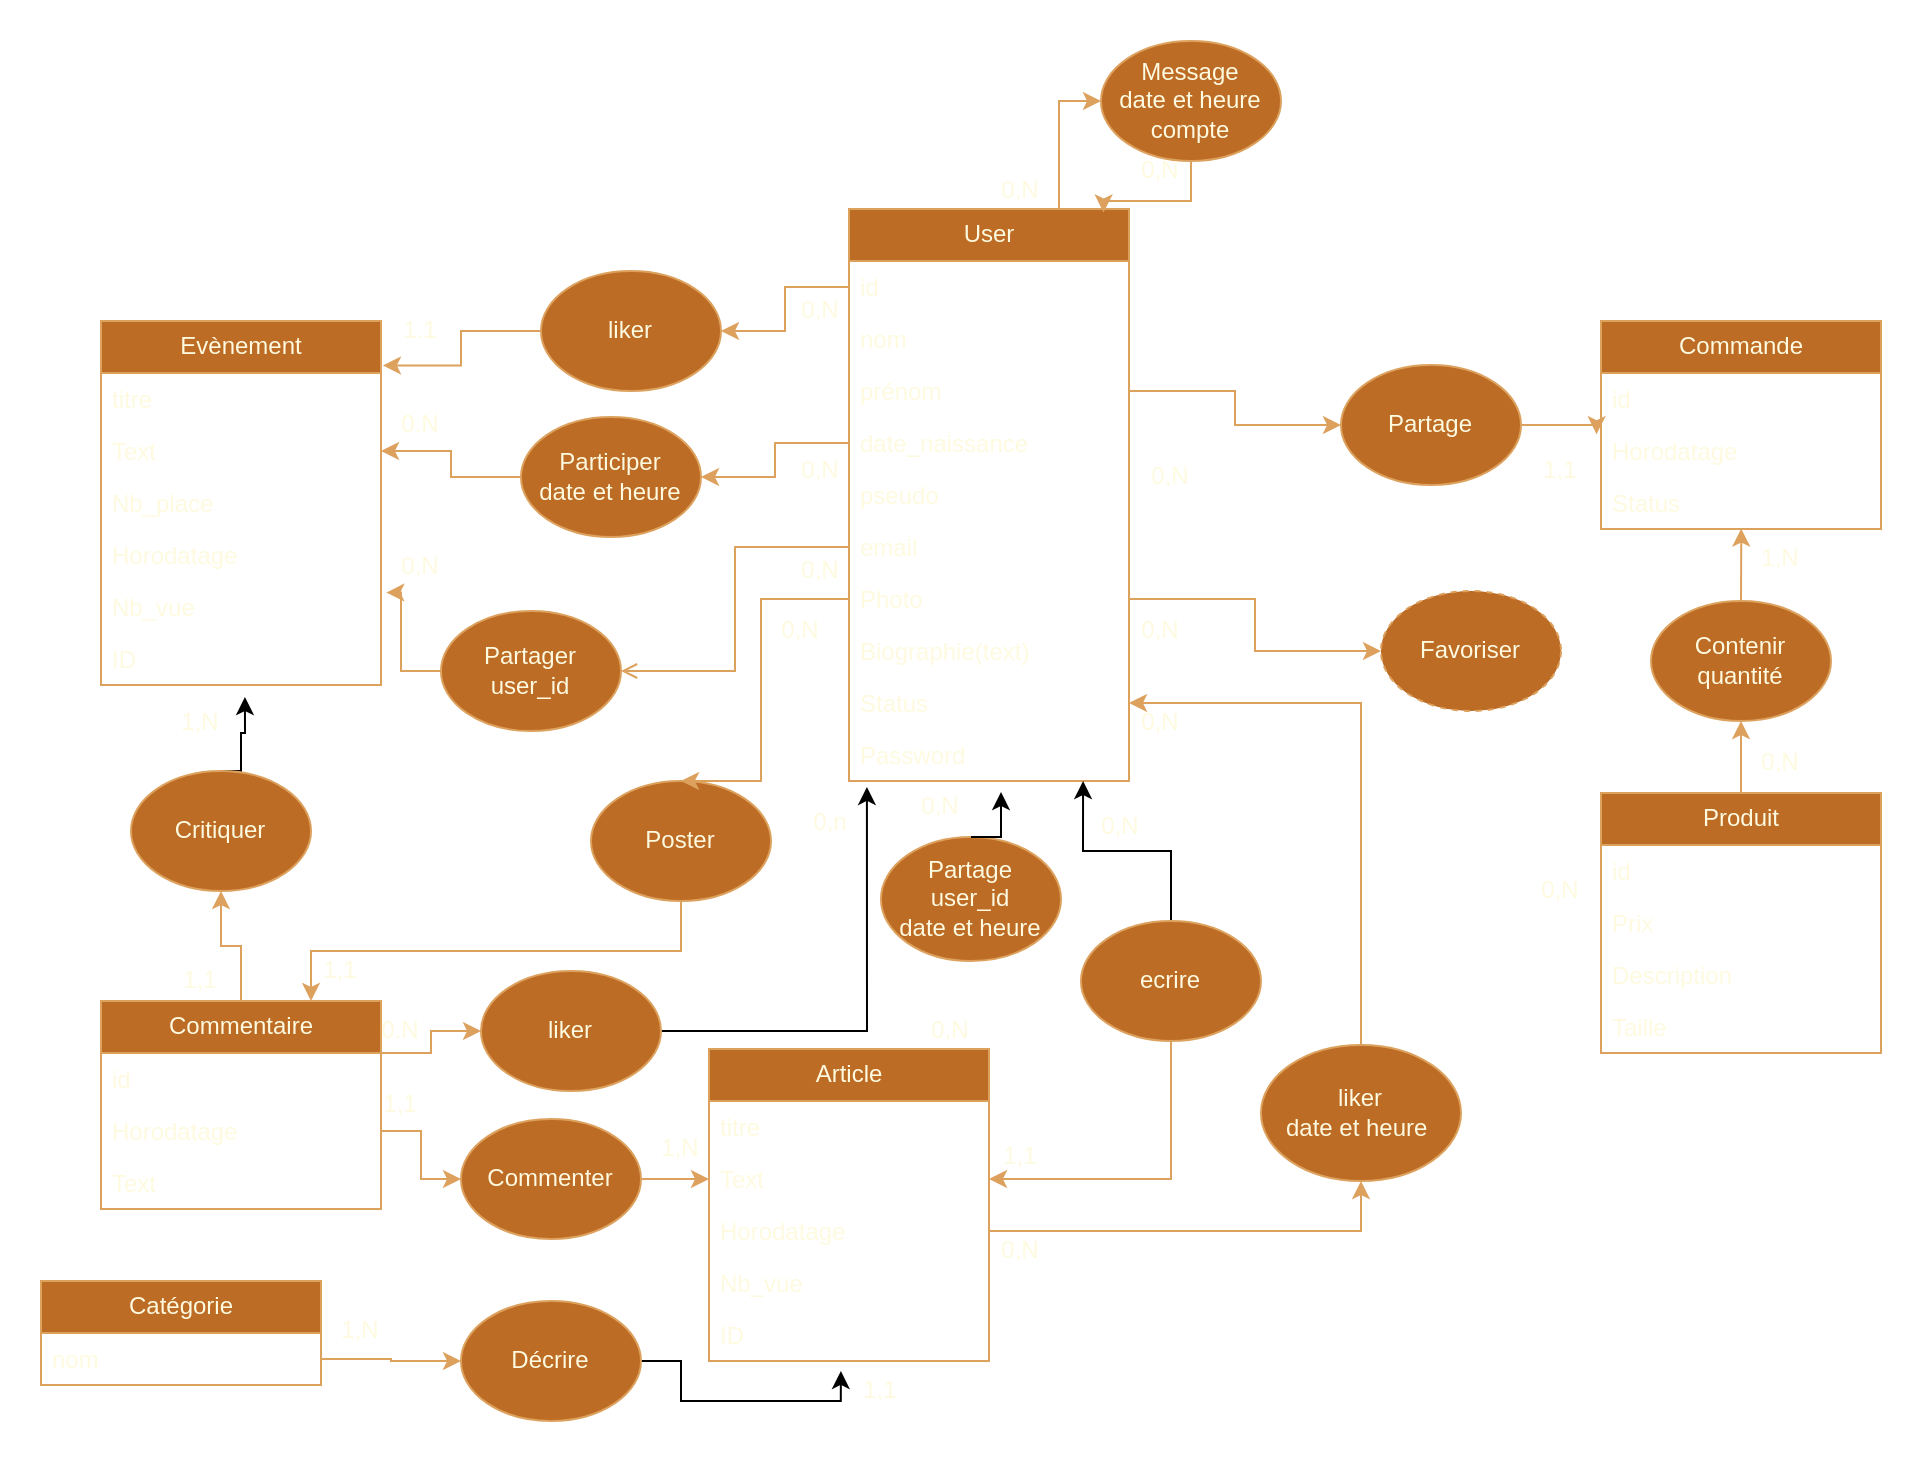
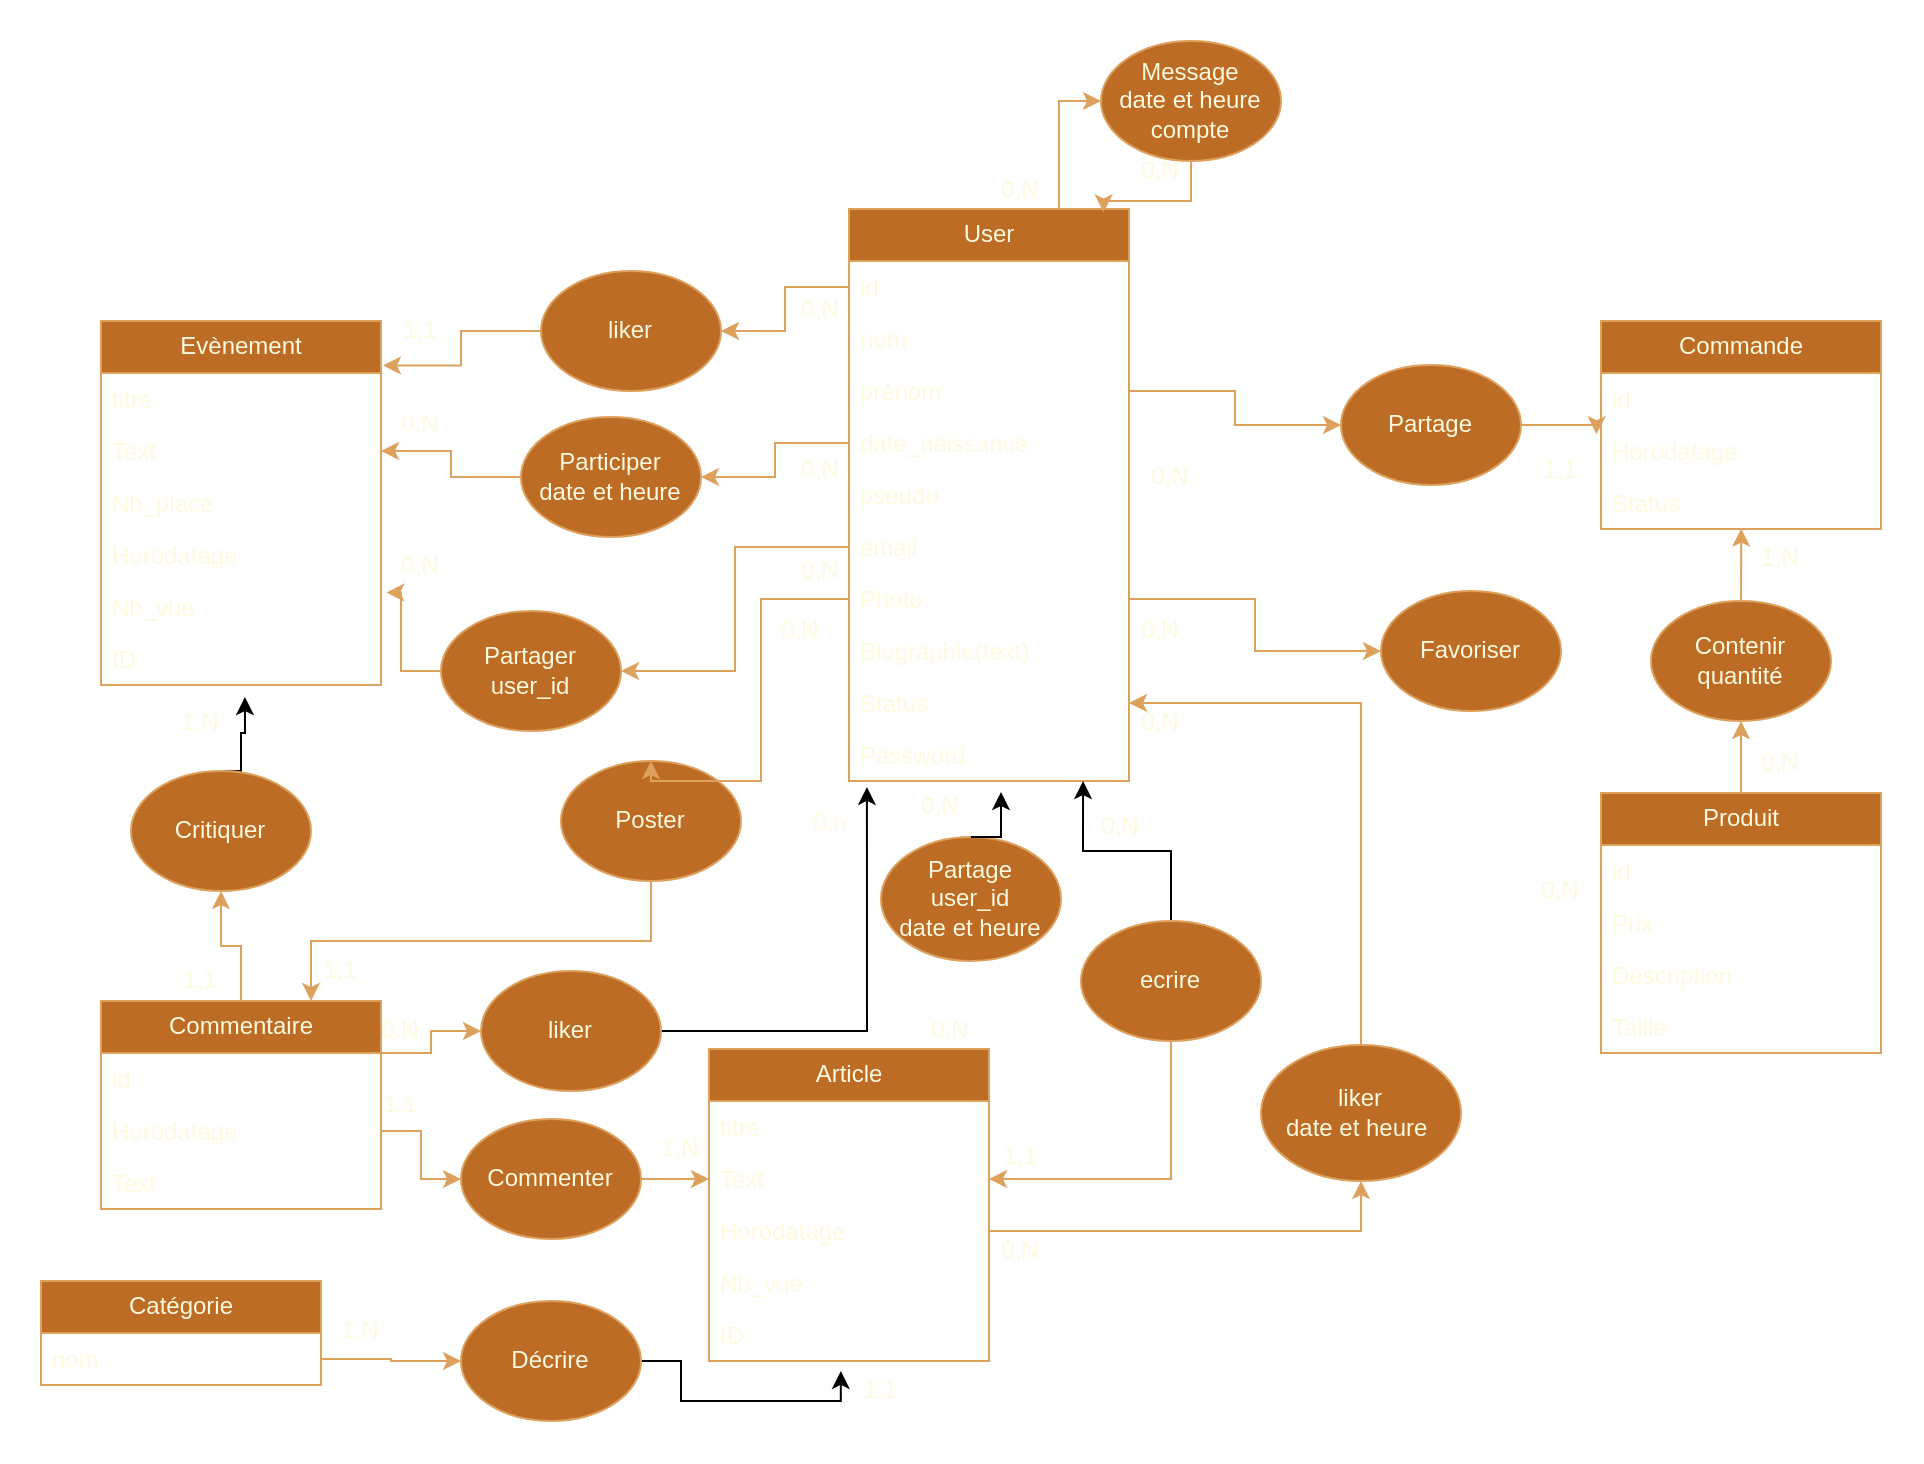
node "Favoriser": style dashed -> solid
edge "email" -> "Partager user_id": arrowhead open -> classic
node "Poster": moved (681, 841) -> (651, 821)
